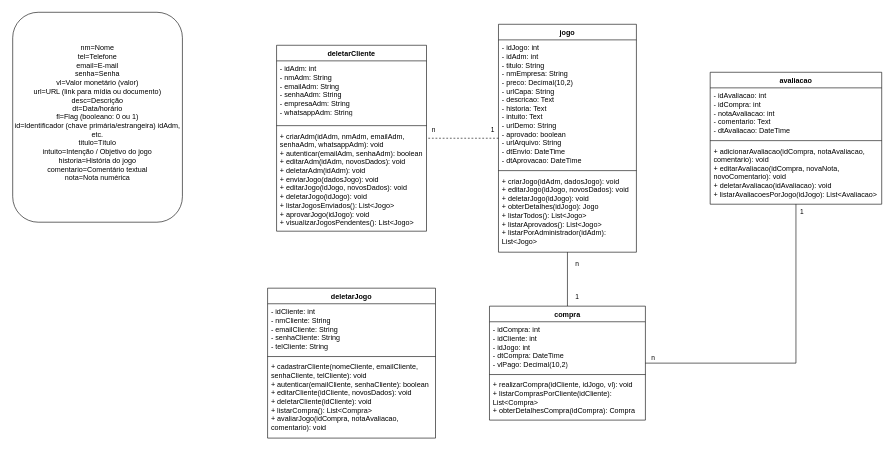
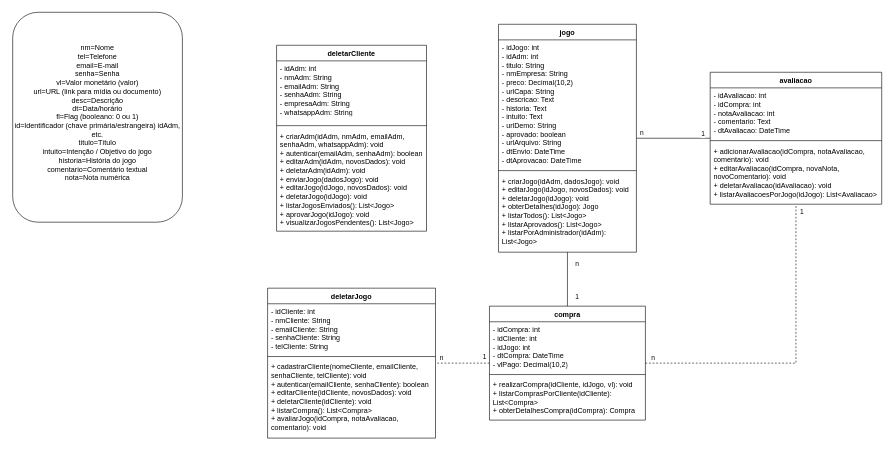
edge "deletarCliente" -- "jogo": removed, labels "n", "1"
edge "jogo" -- "avaliacao": added, labels "n", "1"
edge "avaliacao" -- "compra": style solid -> dashed
edge "deletarJogo" -- "compra": added, labels "n", "1"
